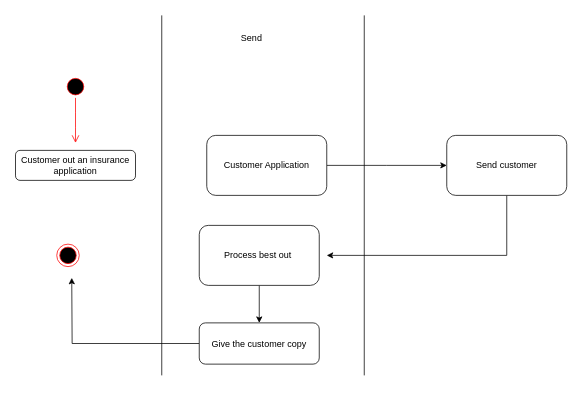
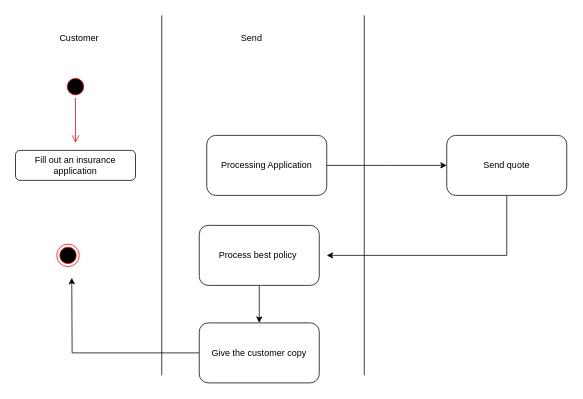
node "Customer": added
node "Customer out an insurance application": label "Customer out an insurance application" -> "Fill out an insurance application"
node "Customer Application": label "Customer Application" -> "Processing Application"
node "Send customer": label "Send customer" -> "Send quote"
node "Process best out": label "Process best out" -> "Process best policy"
node "Give the customer copy": size 120x41 -> 120x60
